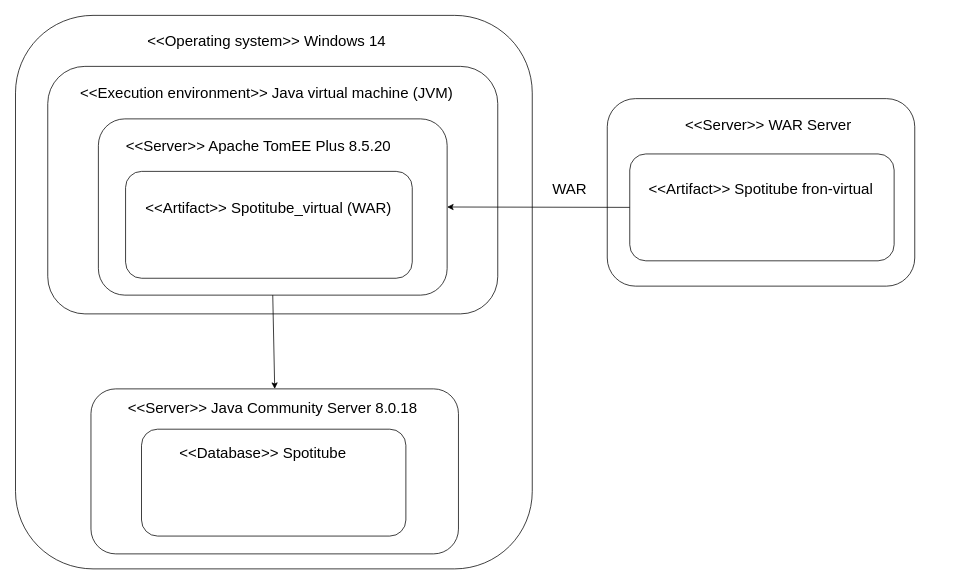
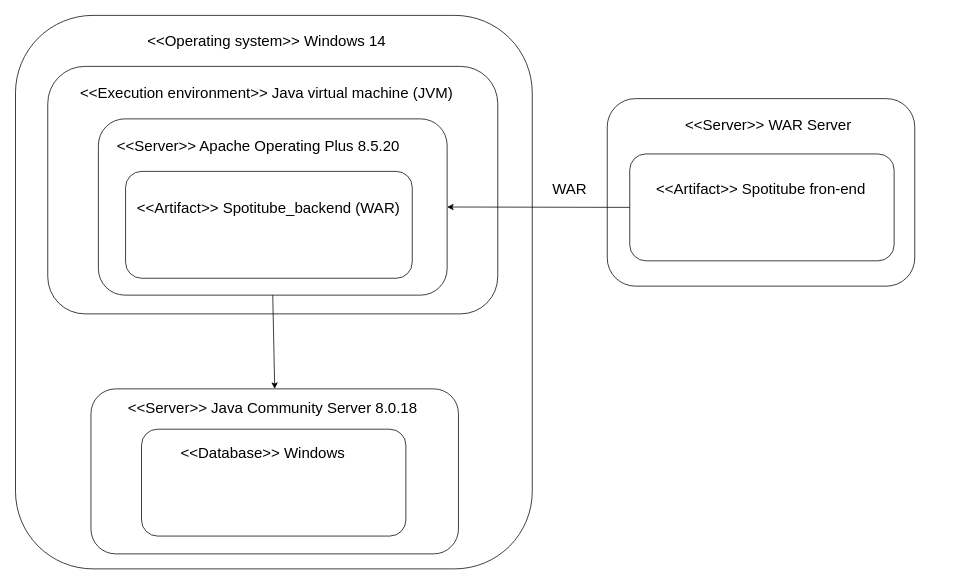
node "<<Server>> Apache TomEE Plus 8.5.20": label "<<Server>> Apache TomEE Plus 8.5.20" -> "<<Server>> Apache Operating Plus 8.5.20"
node "<<Artifact>> Spotitube fron-virtual": label "<<Artifact>> Spotitube fron-virtual" -> "<<Artifact>> Spotitube fron-end"
node "<<Artifact>> Spotitube_virtual (WAR)": label "<<Artifact>> Spotitube_virtual (WAR)" -> "<<Artifact>> Spotitube_backend (WAR)"
node "<<Database>> Spotitube": label "<<Database>> Spotitube" -> "<<Database>> Windows"
